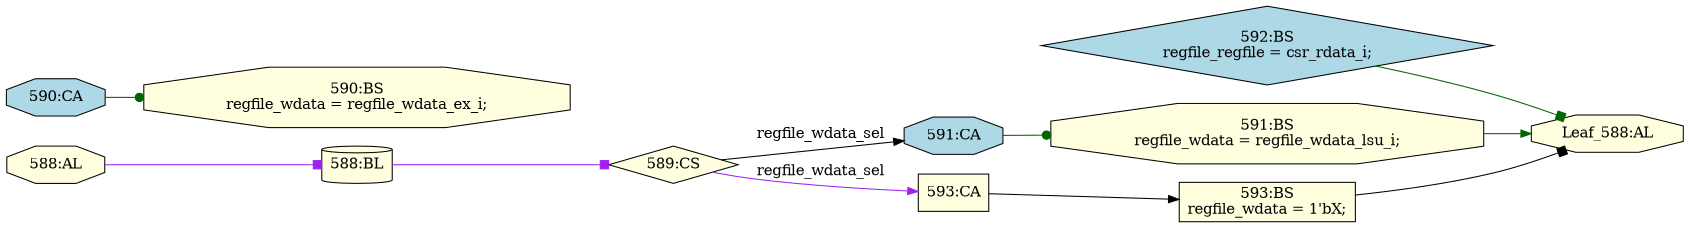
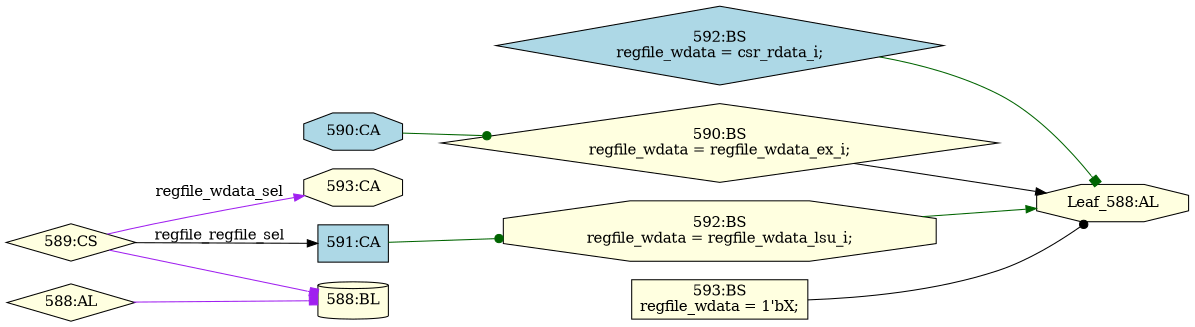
node "592:BS regfile_regfile = csr_rdata_i;": label "592:BS regfile_regfile = csr_rdata_i;" -> "592:BS regfile_wdata = csr_rdata_i;"
node "590:BS regfile_wdata = regfile_wdata_ex_i;": shape octagon -> diamond
edge "589:CS" -> "591:CA": label "regfile_wdata_sel" -> "regfile_regfile_sel"
node "591:BS regfile_wdata = regfile_wdata_lsu_i;": label "591:BS regfile_wdata = regfile_wdata_lsu_i;" -> "592:BS regfile_wdata = regfile_wdata_lsu_i;"
node "591:CA": shape octagon -> box
node "588:AL": shape octagon -> diamond
edge "588:BL" -> "589:CS": reversed
edge "590:BS regfile_wdata = regfile_wdata_ex_i;" -> "Leaf_588:AL": added
edge "593:BS regfile_wdata = 1'bX;" -> "Leaf_588:AL": arrowhead box -> dot
node "593:CA": shape box -> octagon
edge "593:CA" -> "593:BS regfile_wdata = 1'bX;": removed
